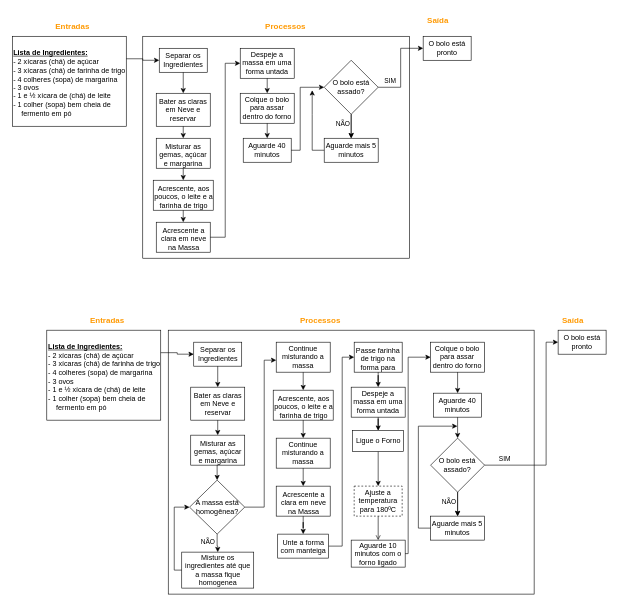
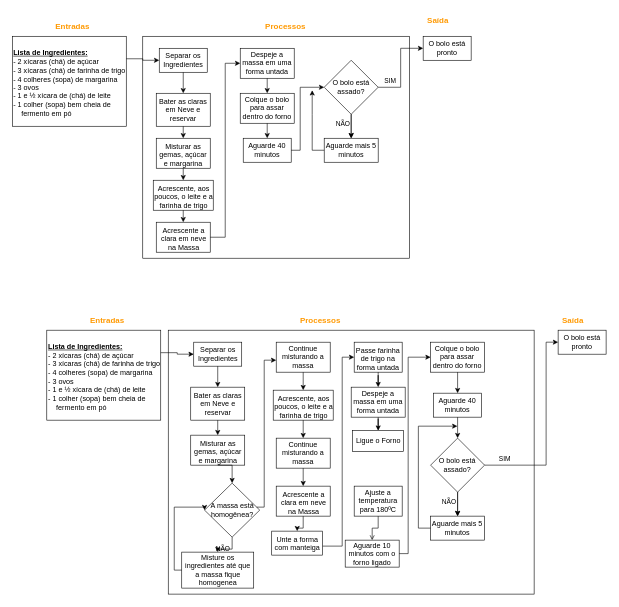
node "Passe farinha de trigo na forma para": label "Passe farinha de trigo na forma para" -> "Passe farinha de trigo na forma untada"
edge "Ligue o Forno" -> "Ajuste a temperatura para 180ºC": removed
node "Ajuste a temperatura para 180ºC": style dashed -> solid
node "A massa está homogênea?": moved (217, 507) -> (232, 510)
node "Unte a forma com manteiga": moved (303, 546) -> (297, 543)
node "Aguarde 10 minutos com o forno ligado": moved (378, 554) -> (372, 554)
